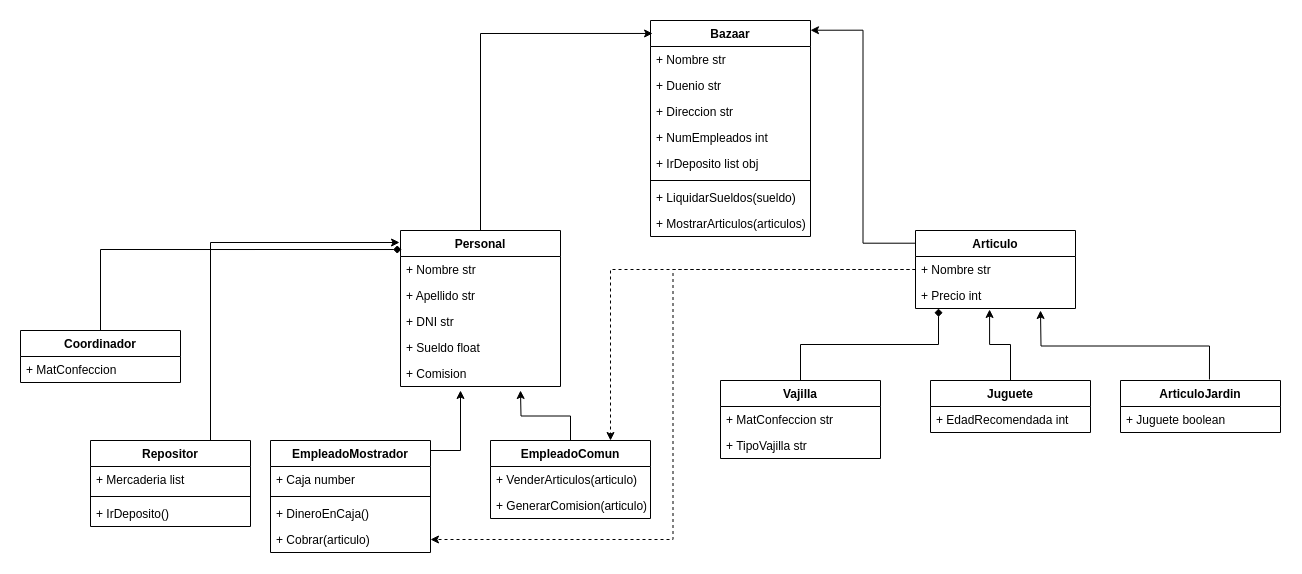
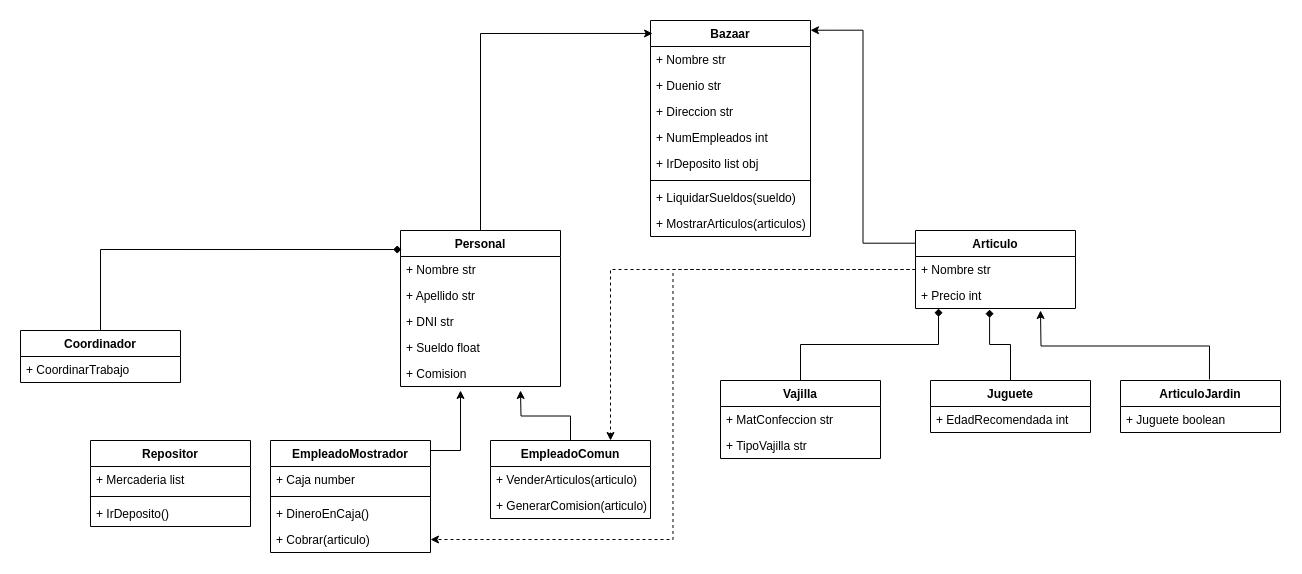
edge "Repositor" -> "Personal": removed
edge "Juguete" -> "+ Precio int": arrowhead classic -> diamond
node "+ MatConfeccion": label "+ MatConfeccion" -> "+ CoordinarTrabajo"
